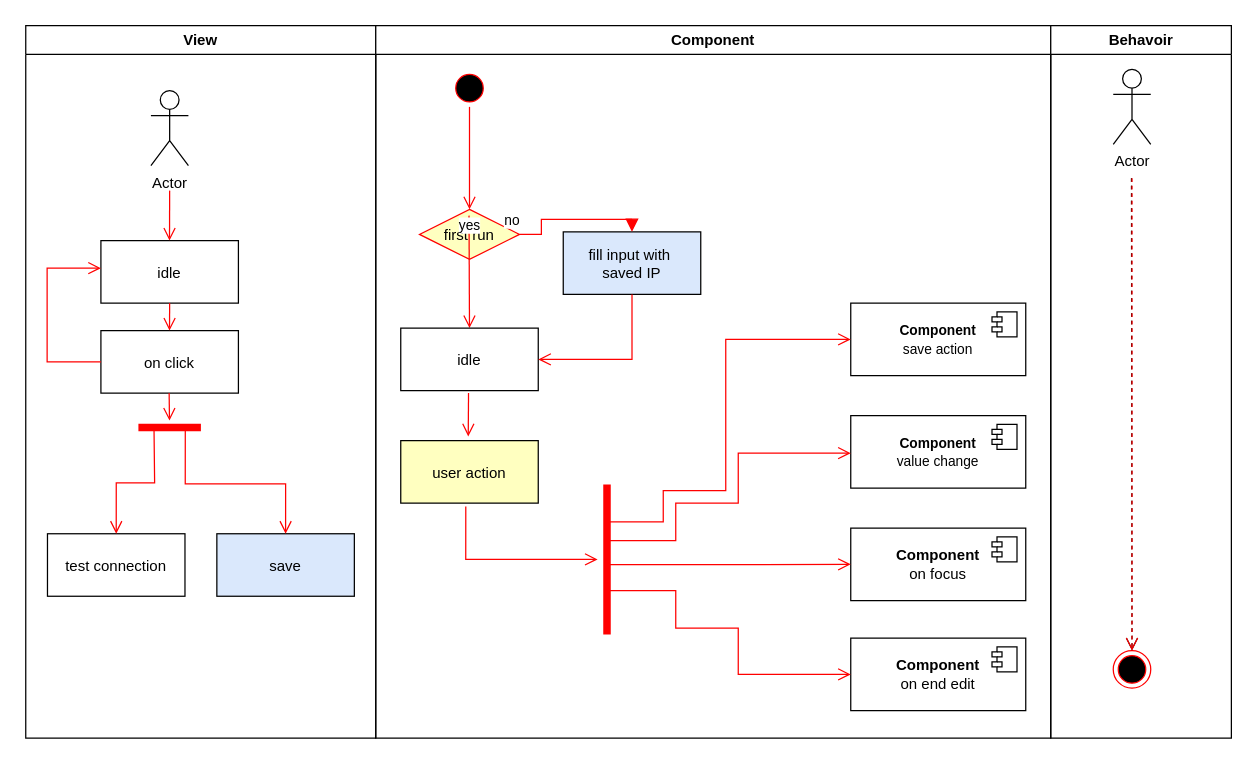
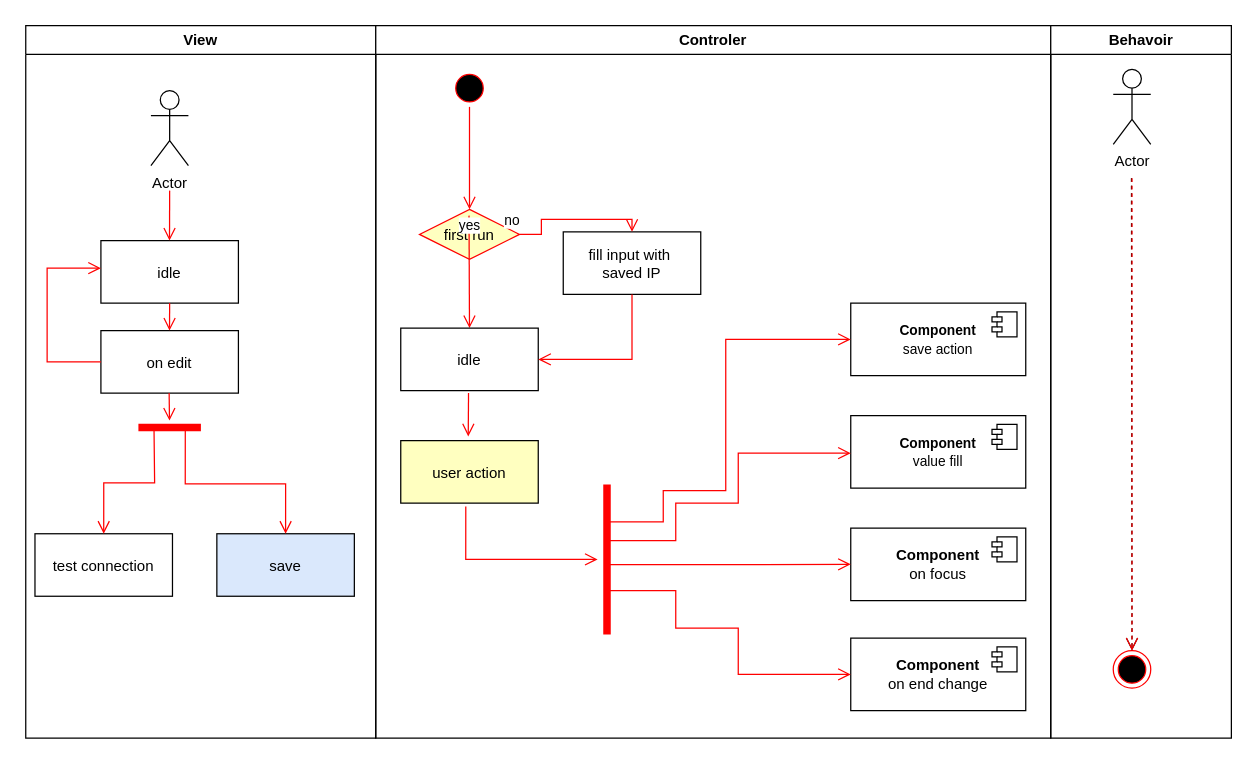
node "Component": label "Component" -> "Controler"
edge "first run" -> "fill input with saved IP": arrowhead block -> open
node "fill input with saved IP": fillcolor #dae8fc -> #ffffff
node "on click": label "on click" -> "on edit"
node "Component value change": label "Component value change" -> "Component value fill"
node "test connection": moved (116, 565) -> (104, 565)
node "Component on end edit": label "Component on end edit" -> "Component on end change"
